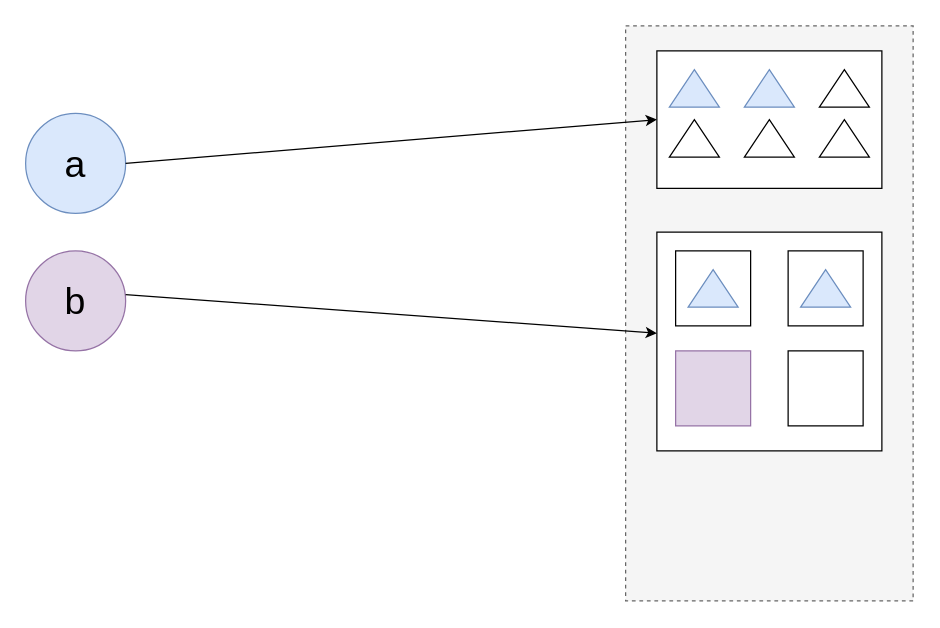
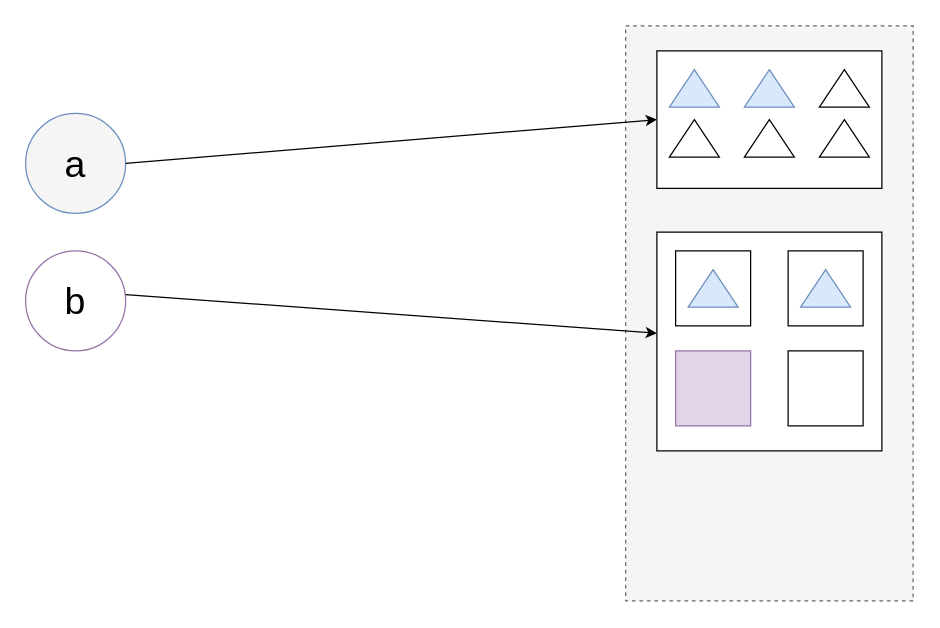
node "a": fillcolor #dae8fc -> #f5f5f5
node "b": fillcolor #e1d5e7 -> #ffffff
